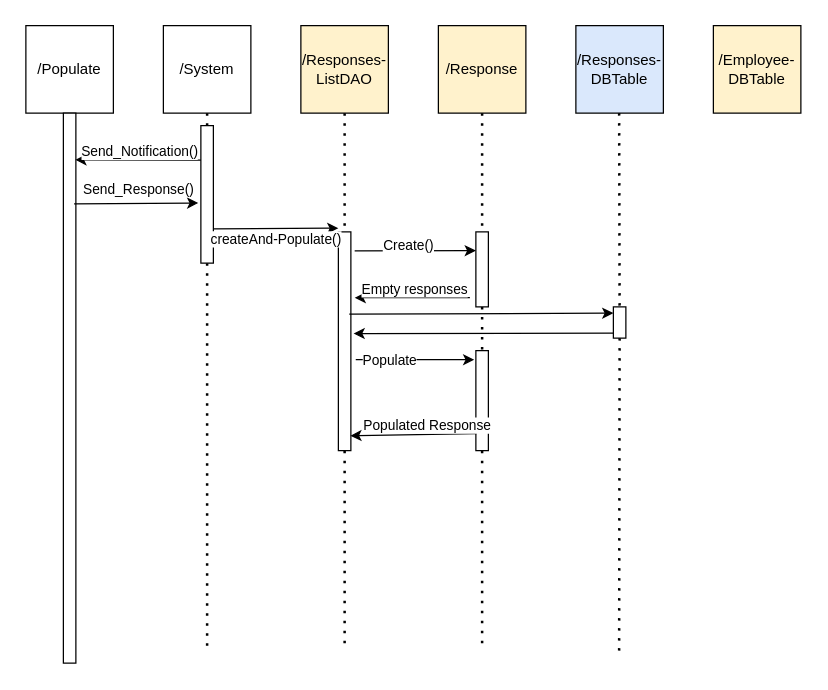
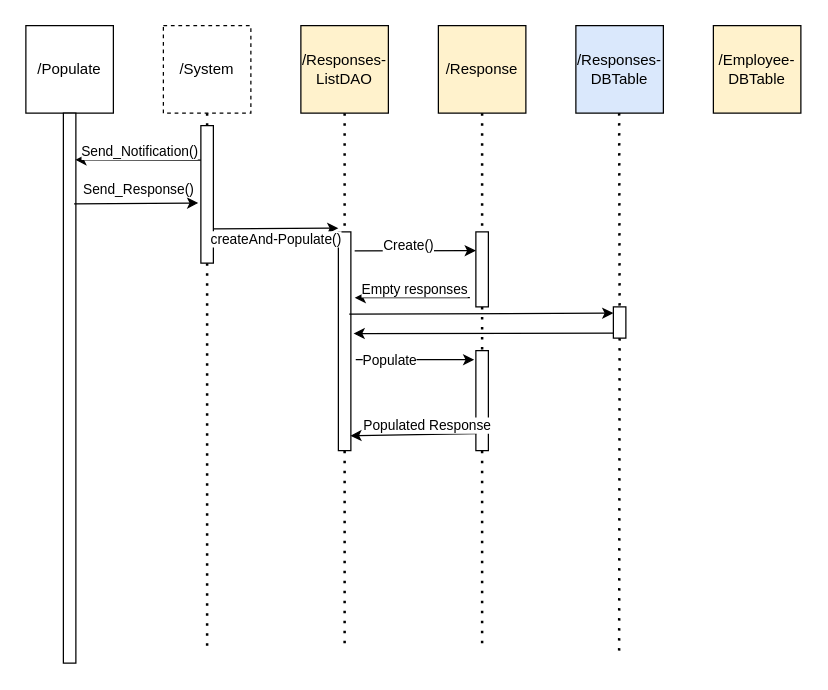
node "/System": style solid -> dashed
